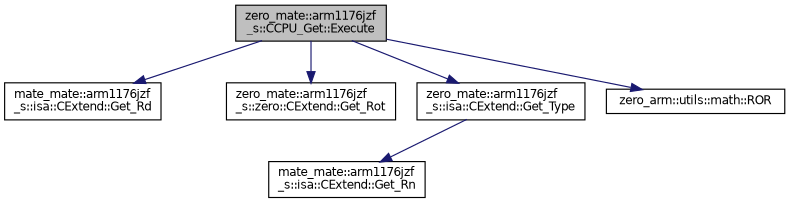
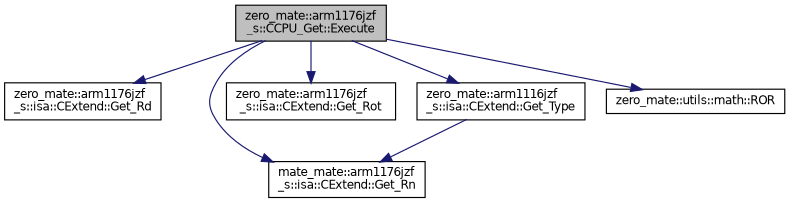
edge "zero_mate::arm1176jzf _s::CCPU_Get::Execute" -> "mate_mate::arm1176jzf _s::isa::CExtend::Get_Rn": added
node "mate_mate::arm1176jzf _s::isa::CExtend::Get_Rd": label "mate_mate::arm1176jzf _s::isa::CExtend::Get_Rd" -> "zero_mate::arm1176jzf _s::isa::CExtend::Get_Rd"
node "zero_mate::arm1176jzf _s::zero::CExtend::Get_Rot": label "zero_mate::arm1176jzf _s::zero::CExtend::Get_Rot" -> "zero_mate::arm1176jzf _s::isa::CExtend::Get_Rot"
node "zero_mate::arm1176jzf _s::isa::CExtend::Get_Type": label "zero_mate::arm1176jzf _s::isa::CExtend::Get_Type" -> "zero_mate::arm1116jzf _s::isa::CExtend::Get_Type"
node "zero_arm::utils::math::ROR": label "zero_arm::utils::math::ROR" -> "zero_mate::utils::math::ROR"
